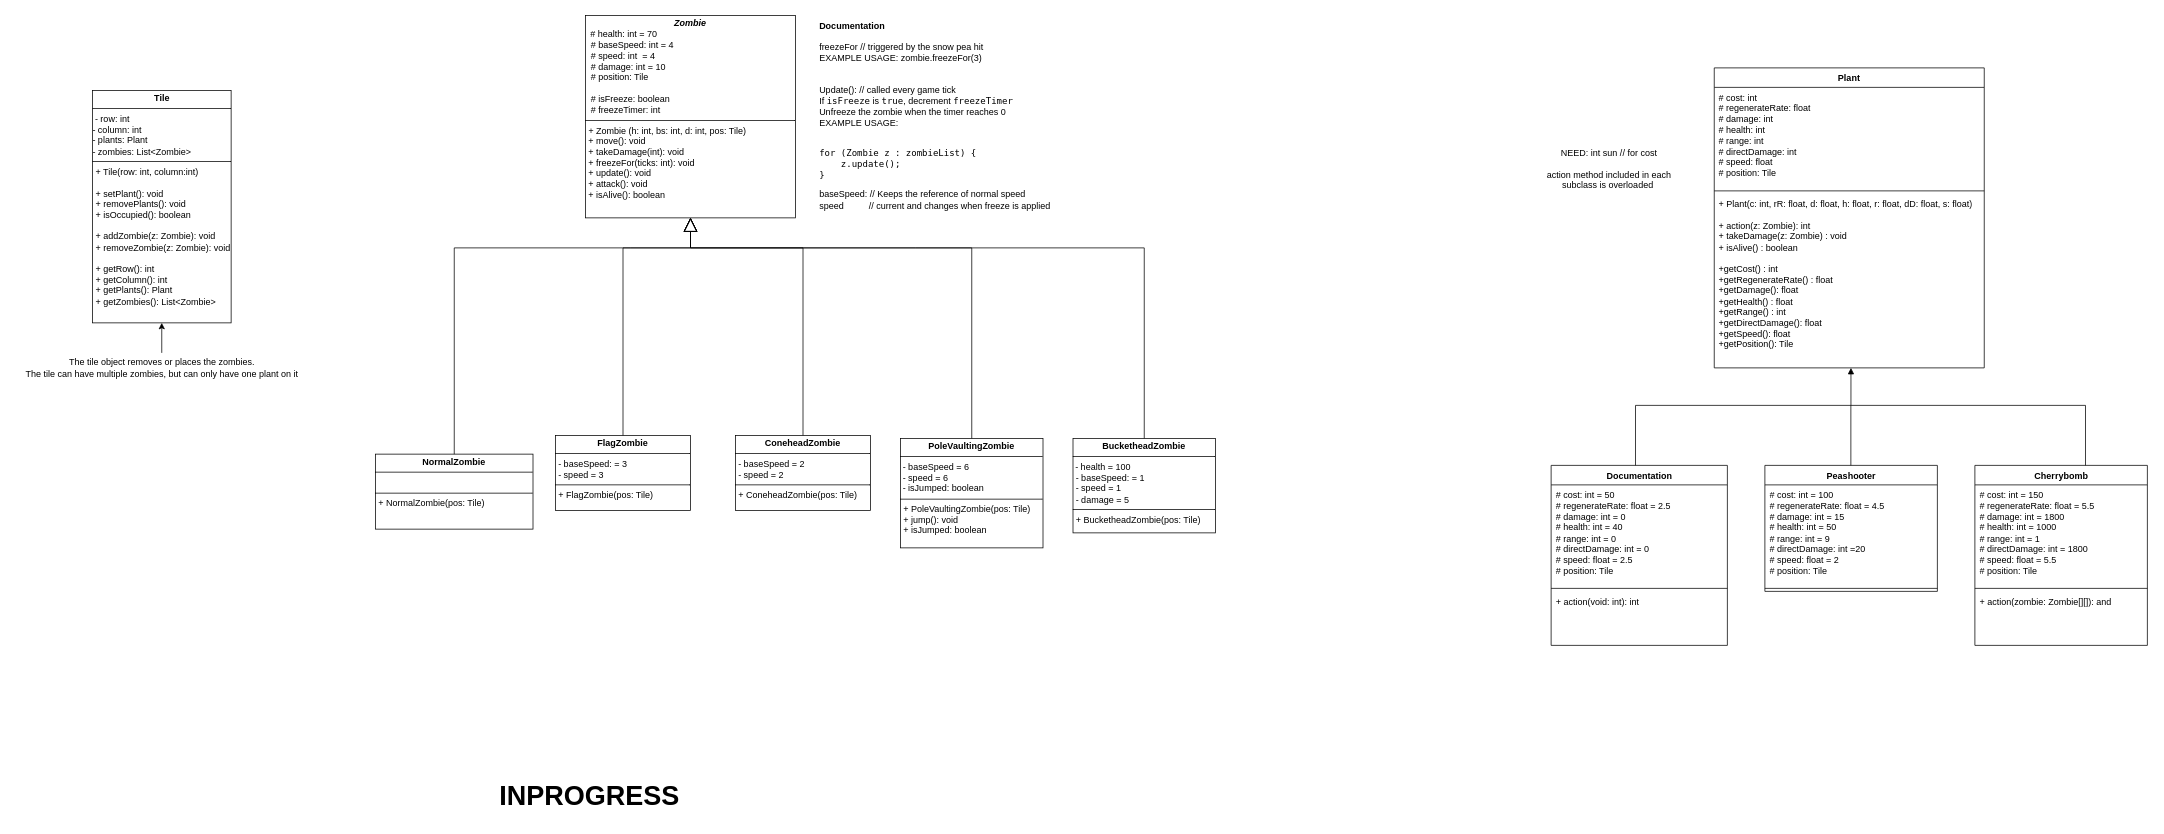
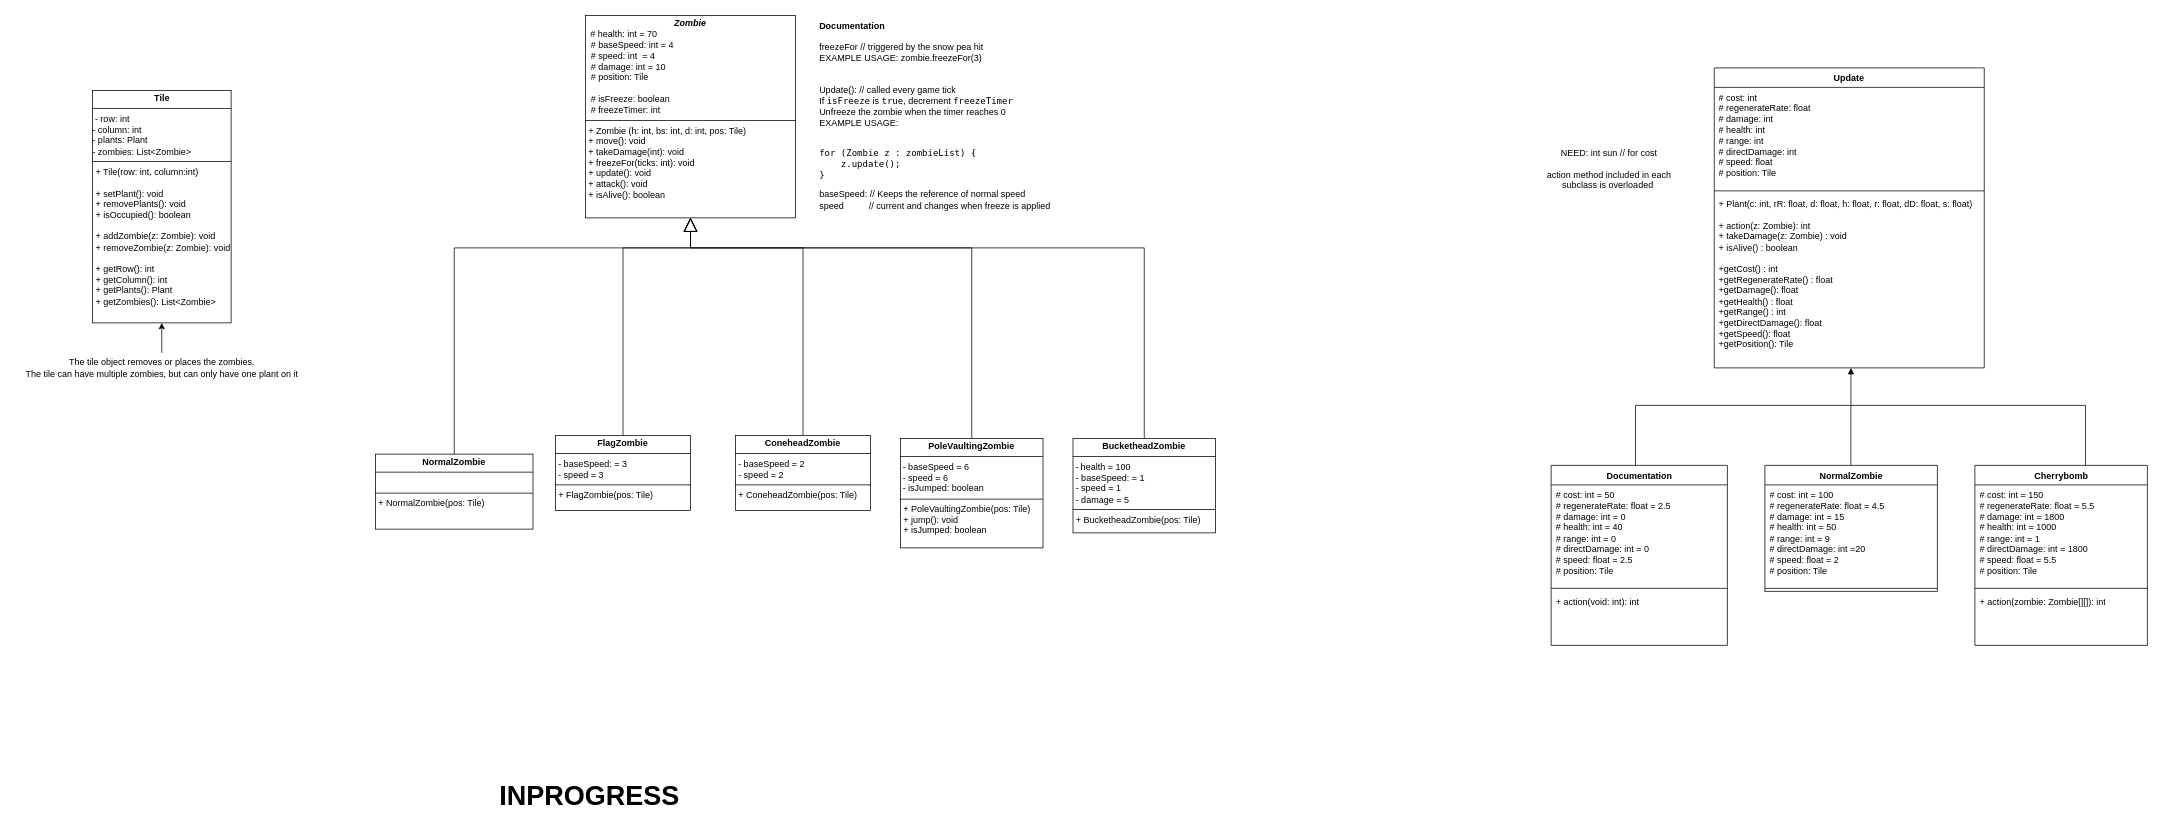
node "Plant": label "Plant" -> "Update"
node "Peashooter": label "Peashooter" -> "NormalZombie"
node "+ action(zombie: Zombie[][]): and": label "+ action(zombie: Zombie[][]): and" -> "+ action(zombie: Zombie[][]): int"
